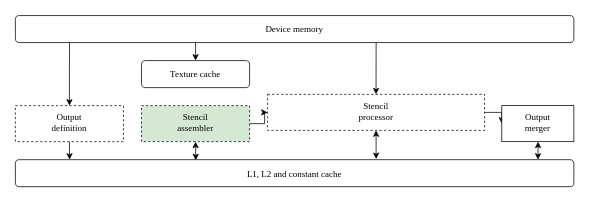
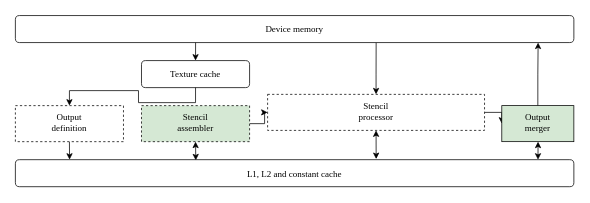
edge "Device memory" -> "Output definition": now "Texture cache" -> "Output definition"
edge "Output merger" -> "Device memory": added
node "Output merger": fillcolor #ffffff -> #d5e8d4
